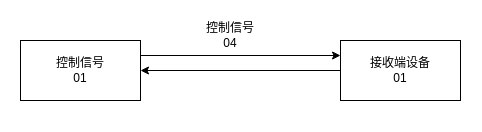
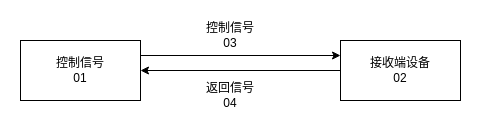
node "控制信号04": label "控制信号04" -> "控制信号03"
node "接收端设备 01": label "接收端设备 01" -> "接收端设备 02"
node "返回信号04": added
